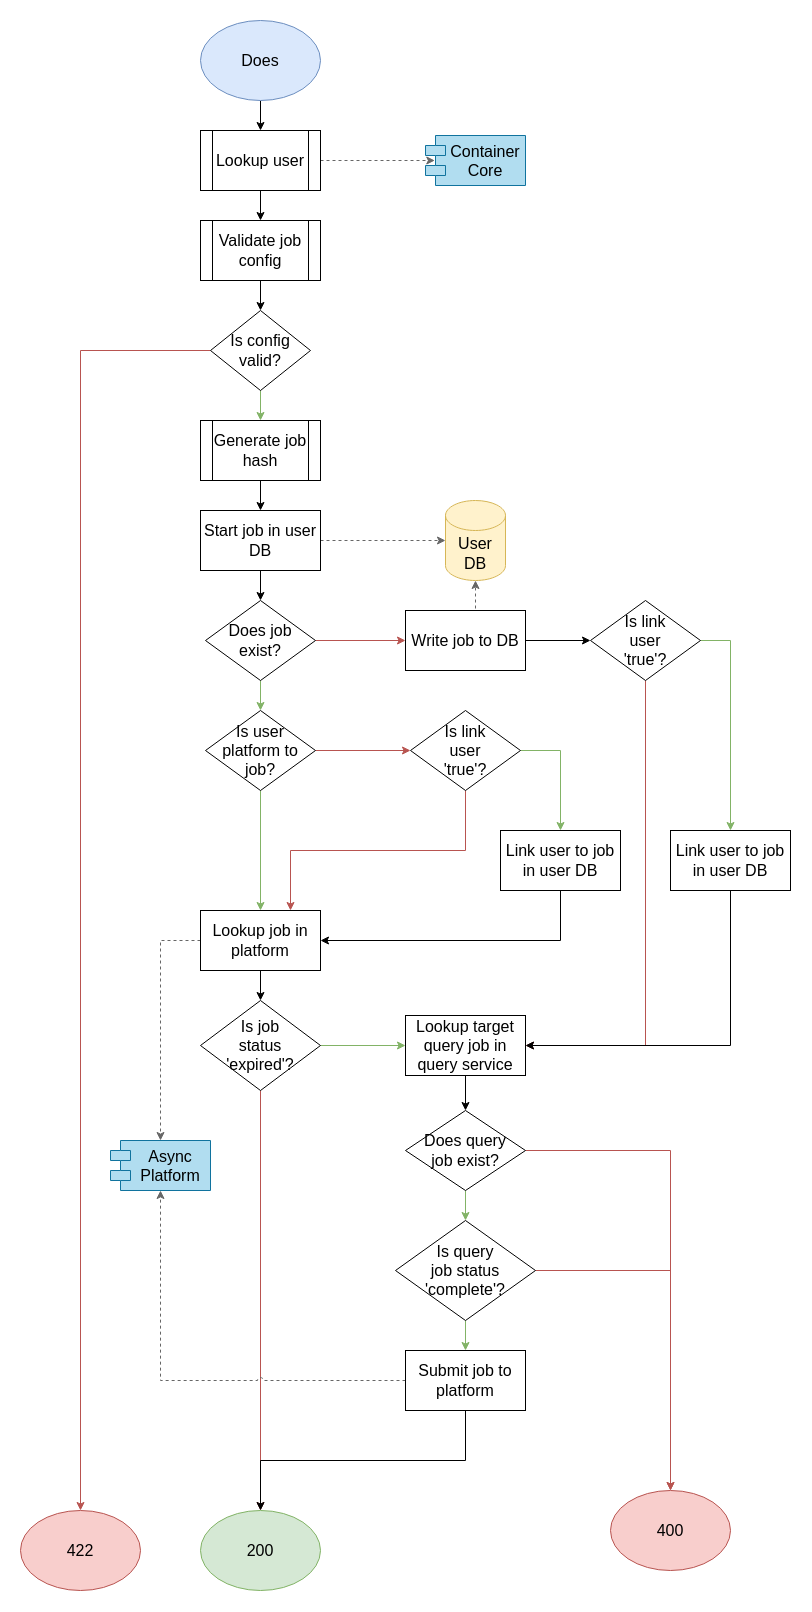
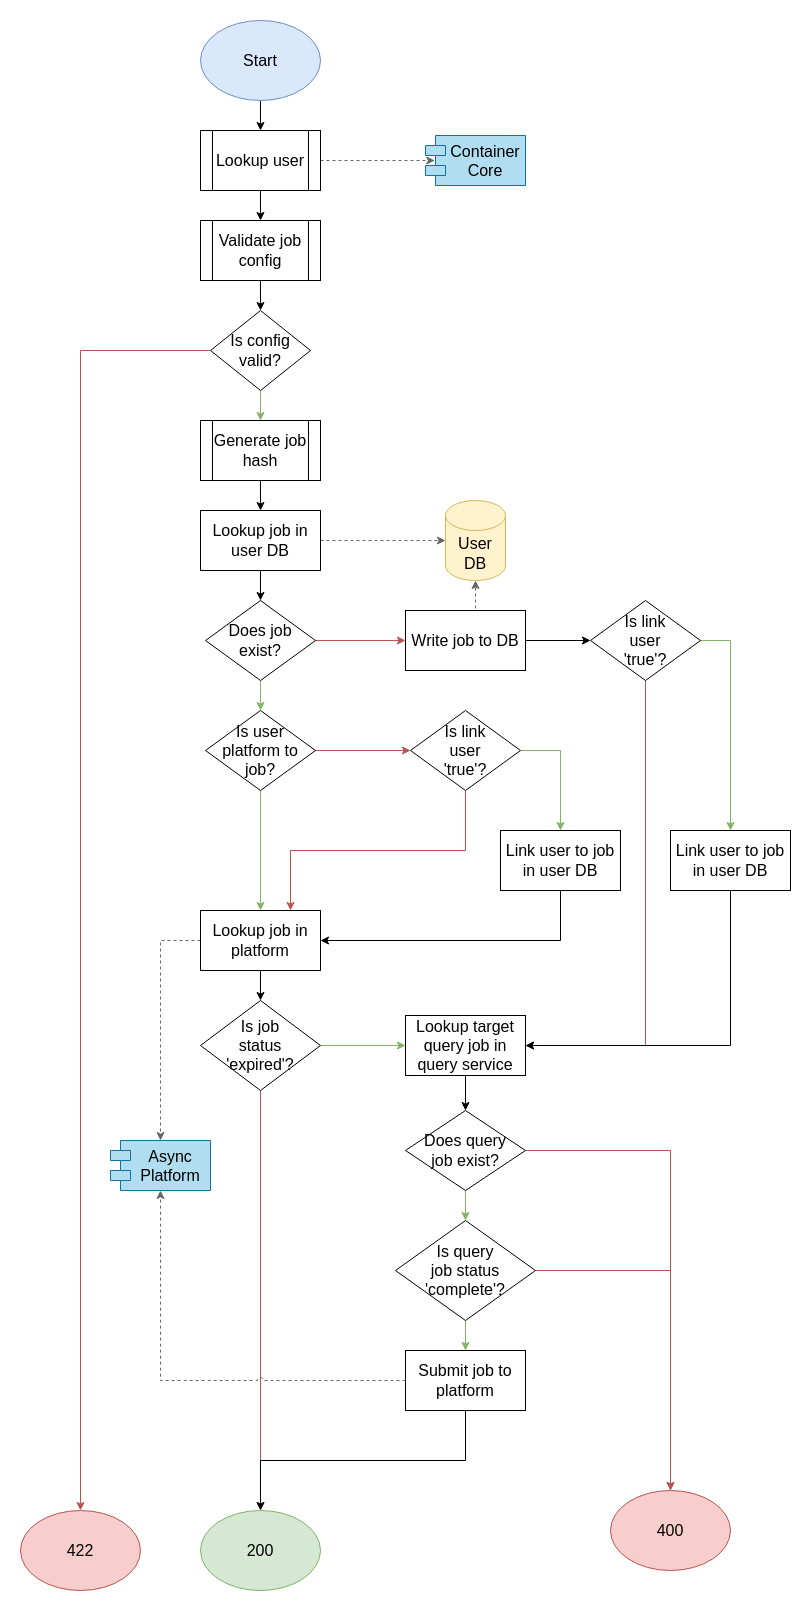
node "Does": label "Does" -> "Start"
node "Start job in user DB": label "Start job in user DB" -> "Lookup job in user DB"
